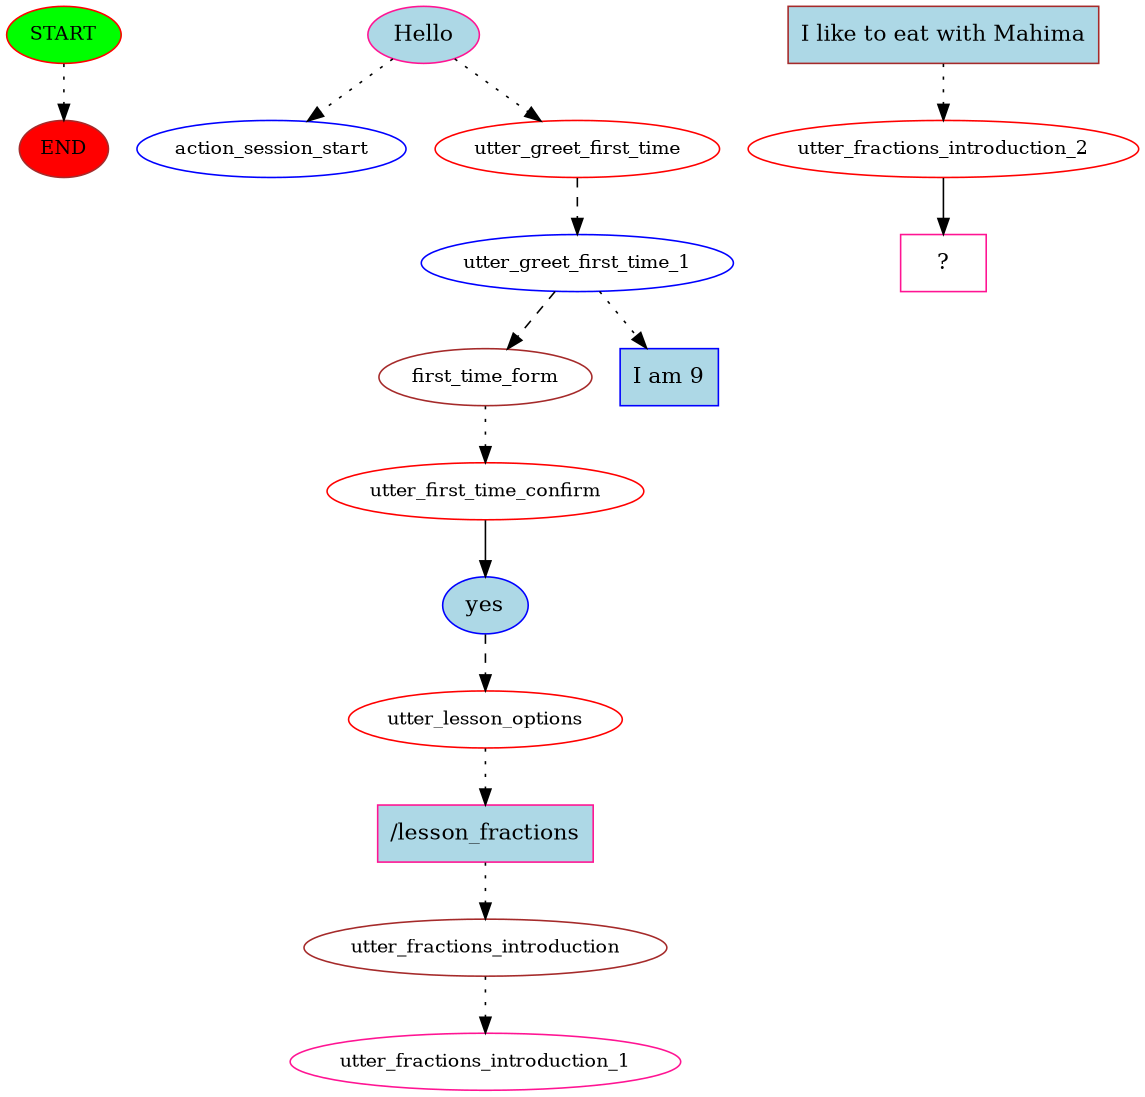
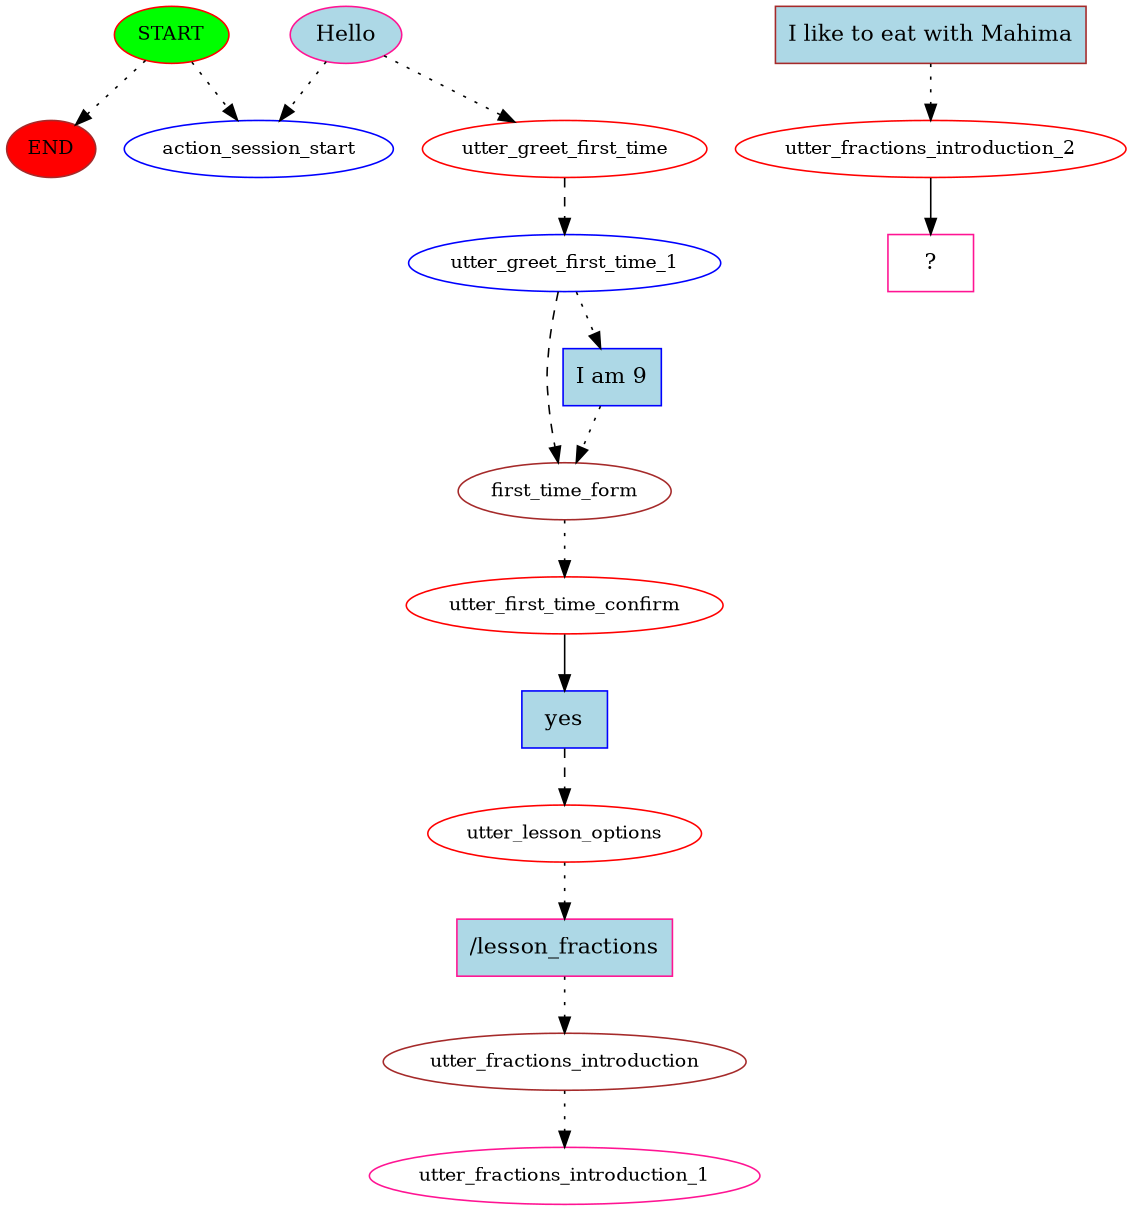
edge "START" -> "action_session_start": added
edge "I am 9" -> "first_time_form": added
node "yes": shape ellipse -> box
